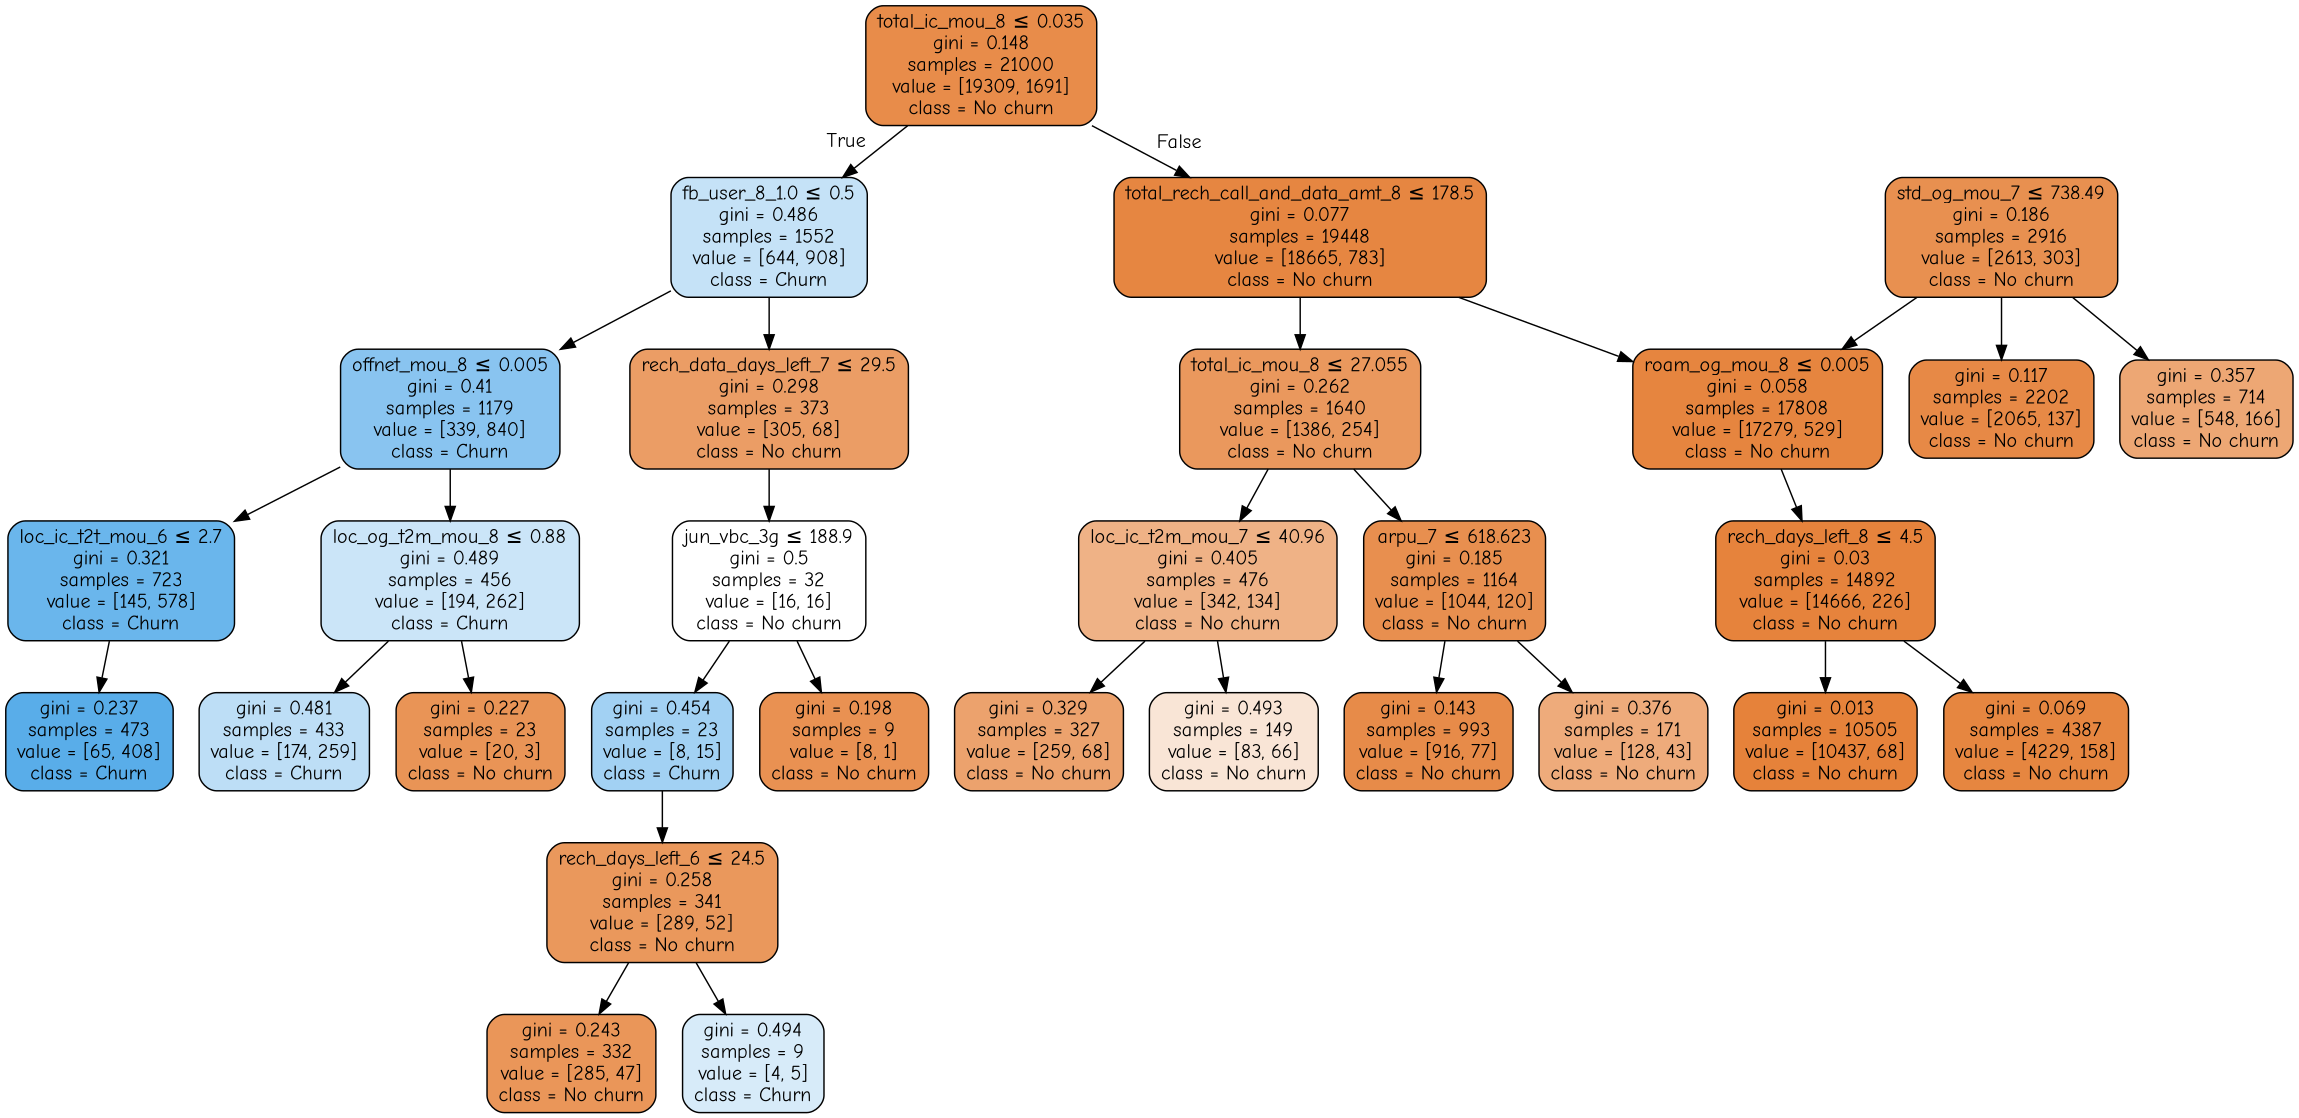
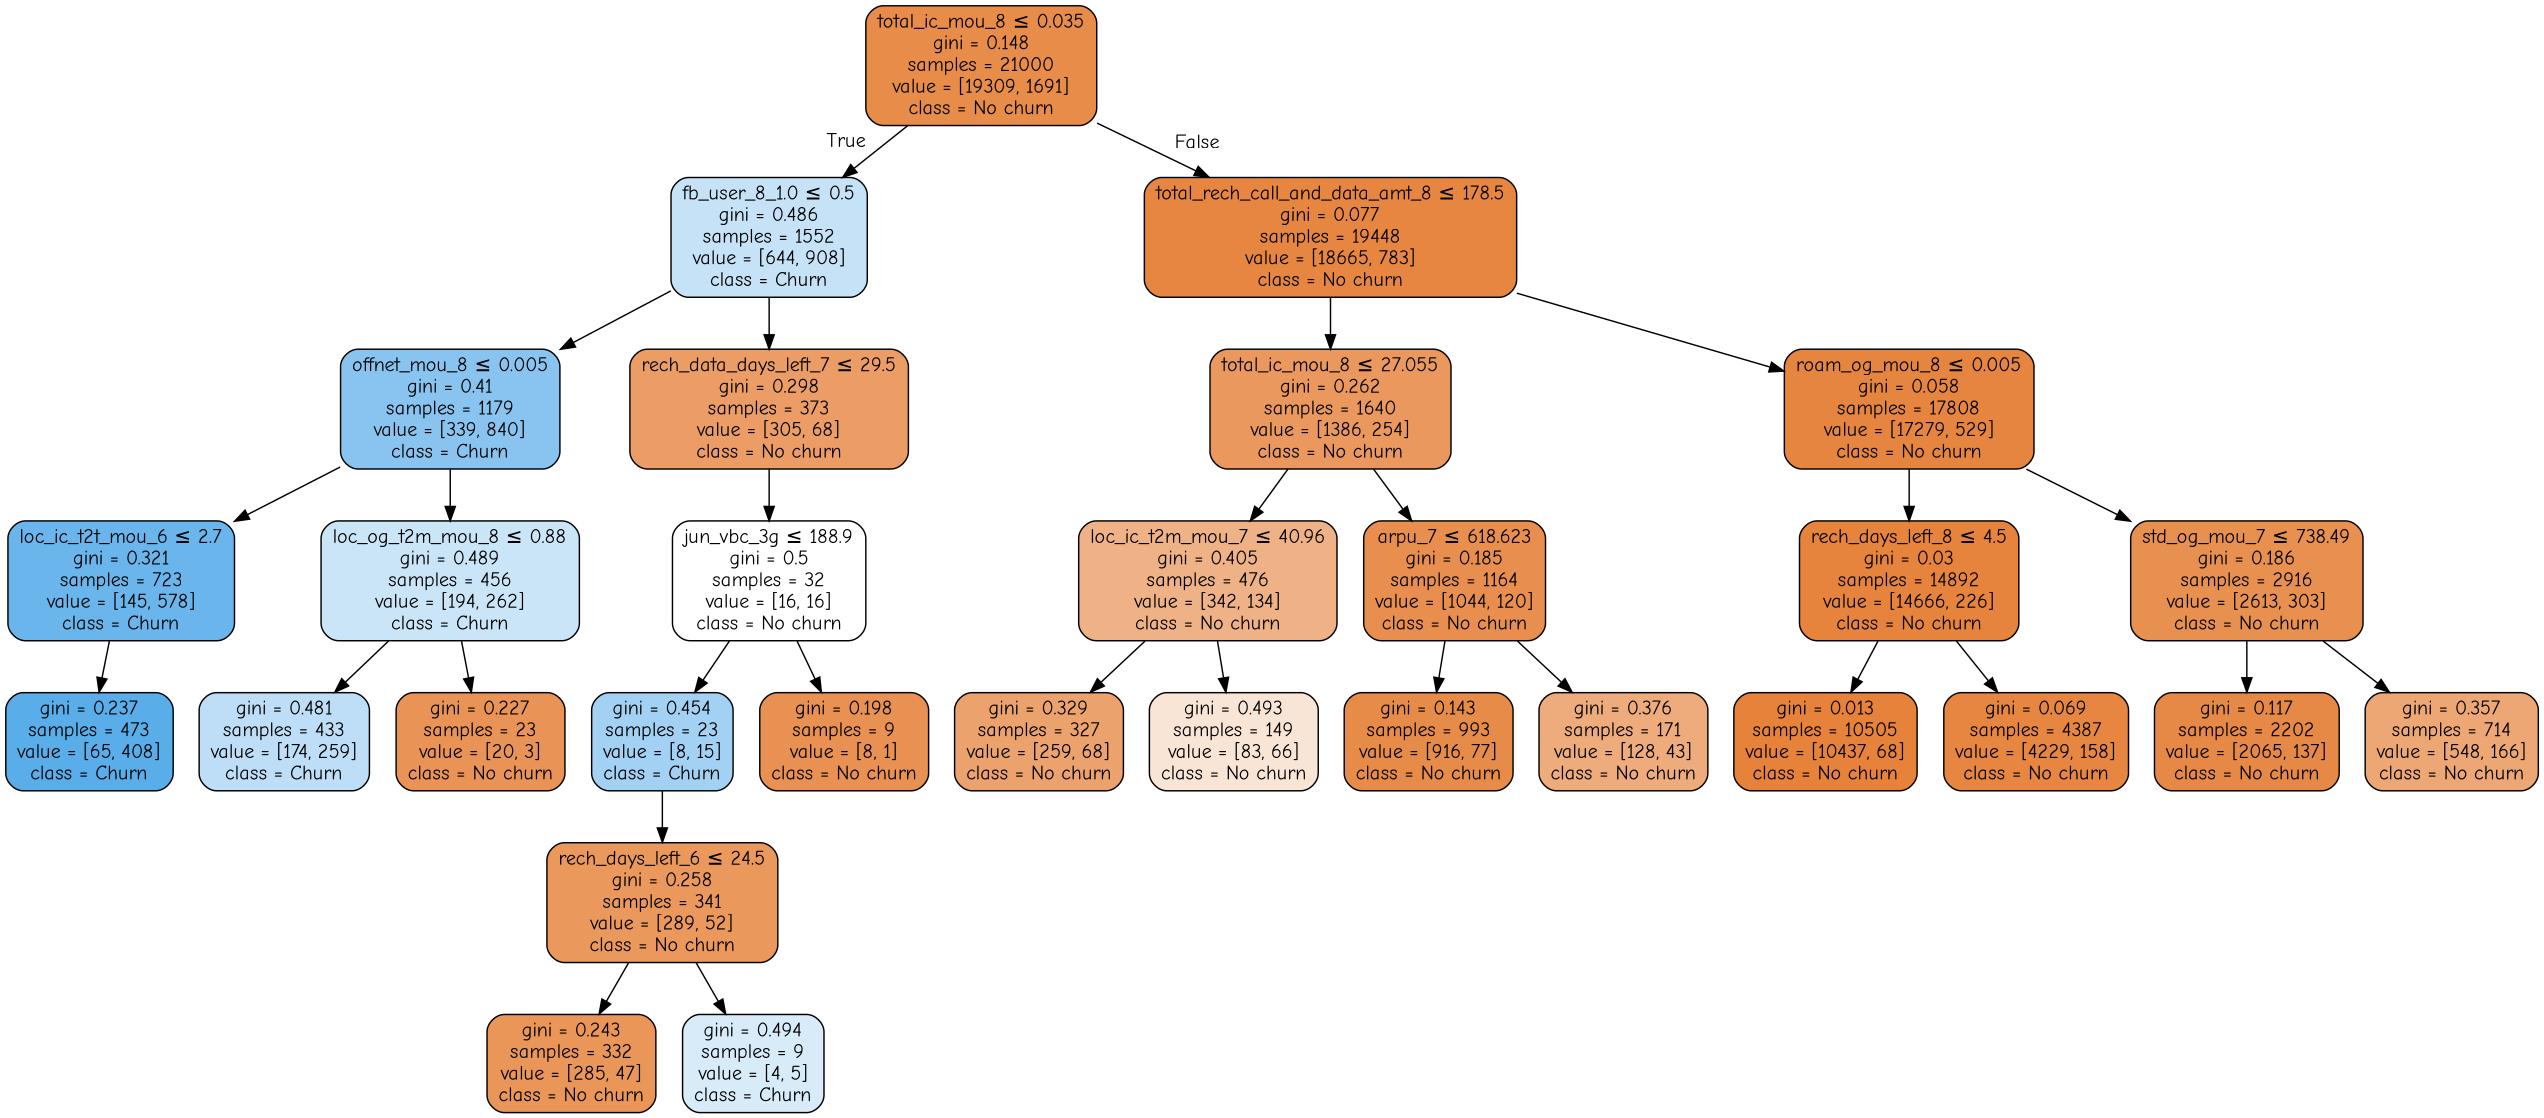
edge "std_og_mou_7 ≤ 738.49" -> "roam_og_mou_8 ≤ 0.005": reversed
